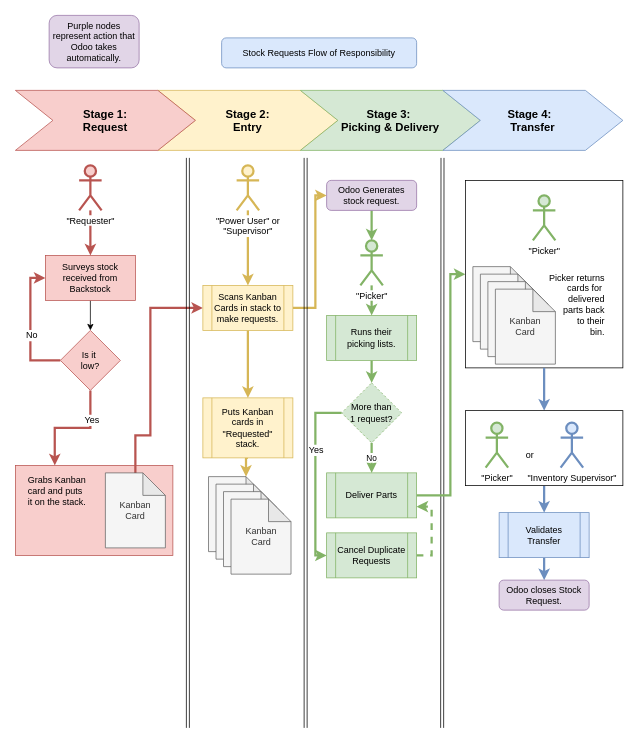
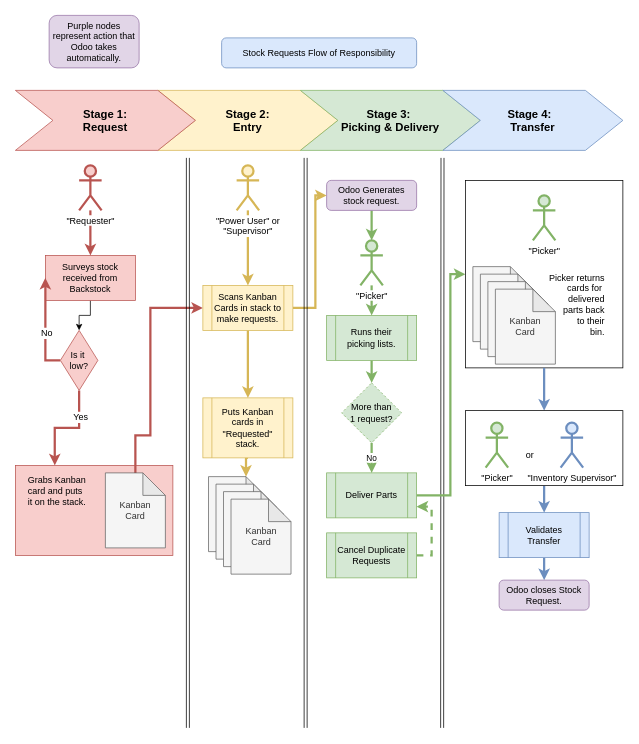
node "Is it low?": size 60x60 -> 38x60
edge "More than 1 request?" -> "Cancel Duplicate Requests": removed, label "Yes"
